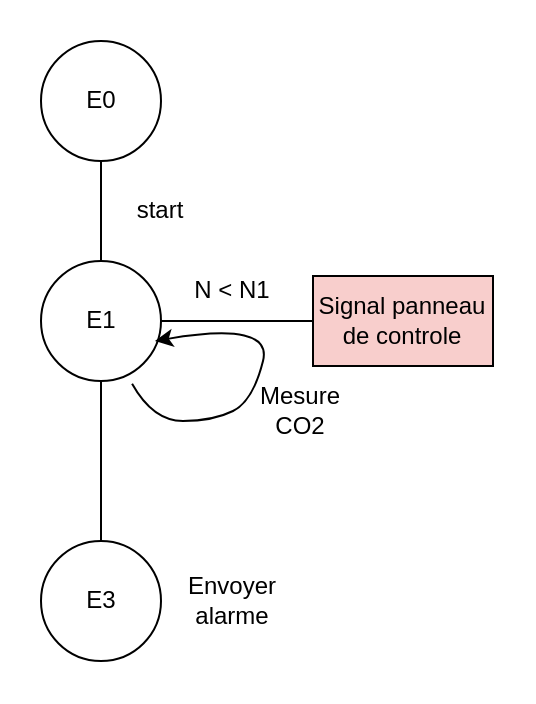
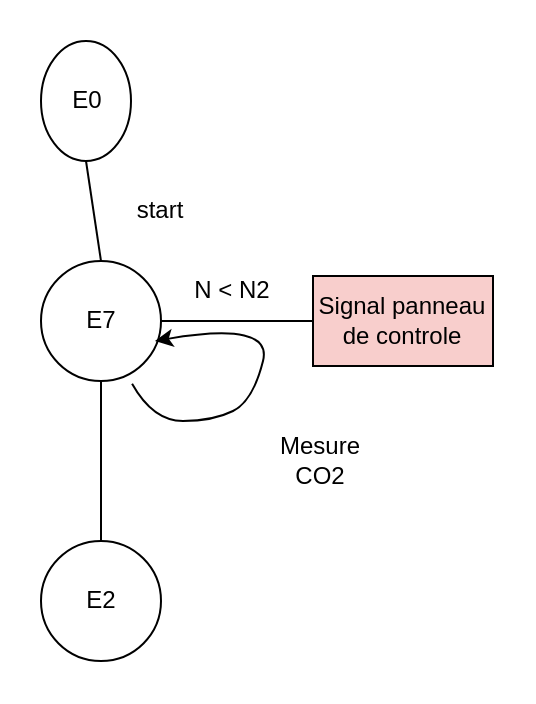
node "E0": size 120x120 -> 90x120
node "N < N1": label "N < N1" -> "N < N2"
node "E1": label "E1" -> "E7"
node "Mesure CO2": moved (301, 411) -> (321, 461)
node "E3": label "E3" -> "E2"
node "Envoyer alarme": removed
